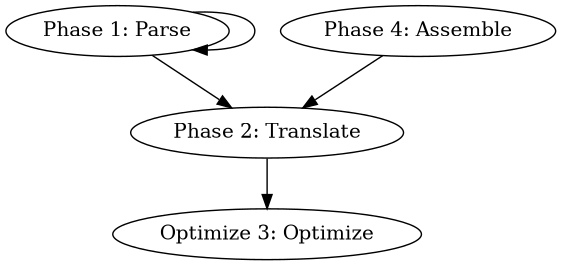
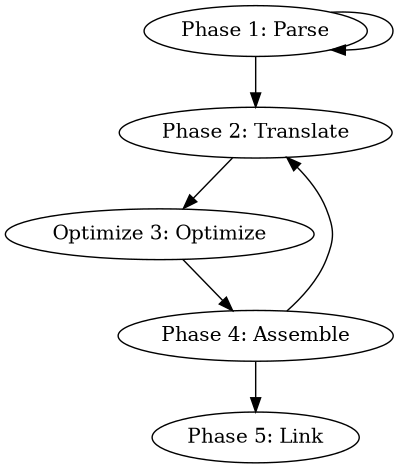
edge "Optimize 3: Optimize" -> "Phase 4: Assemble": added
node "Phase 5: Link": added
